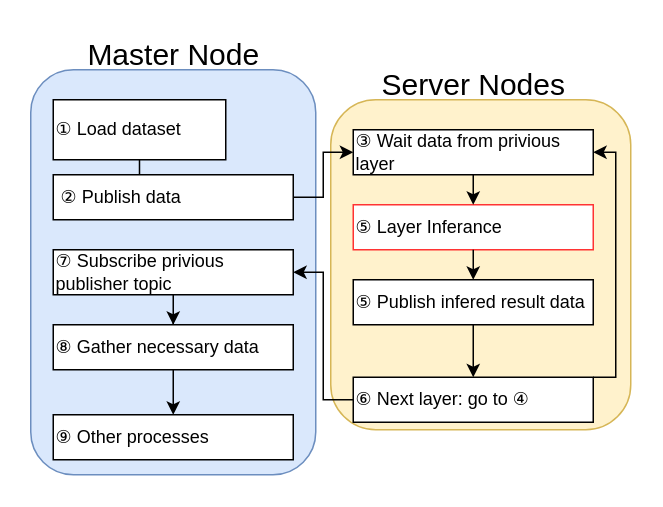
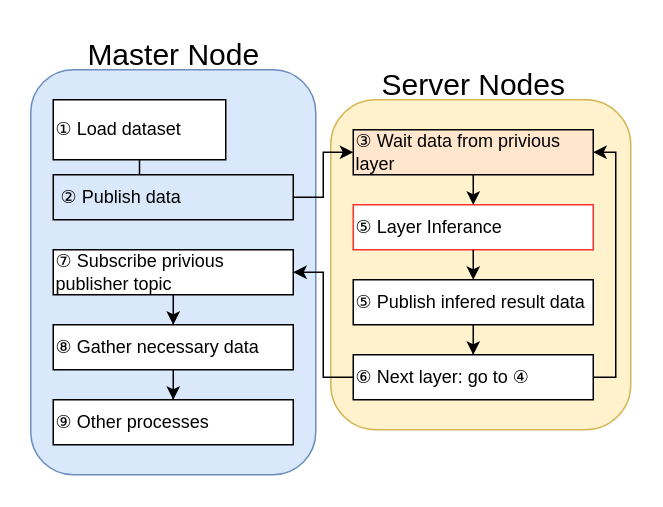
node "③ Wait data from privious layer": fillcolor #ffffff -> #ffe6cc
node "② Publish data": fillcolor #ffffff -> #dae8fc
node "⑥ Next layer: go to ④": moved (473, 400) -> (473, 377)
node "⑨ Other processes": moved (173, 437) -> (173, 422)
